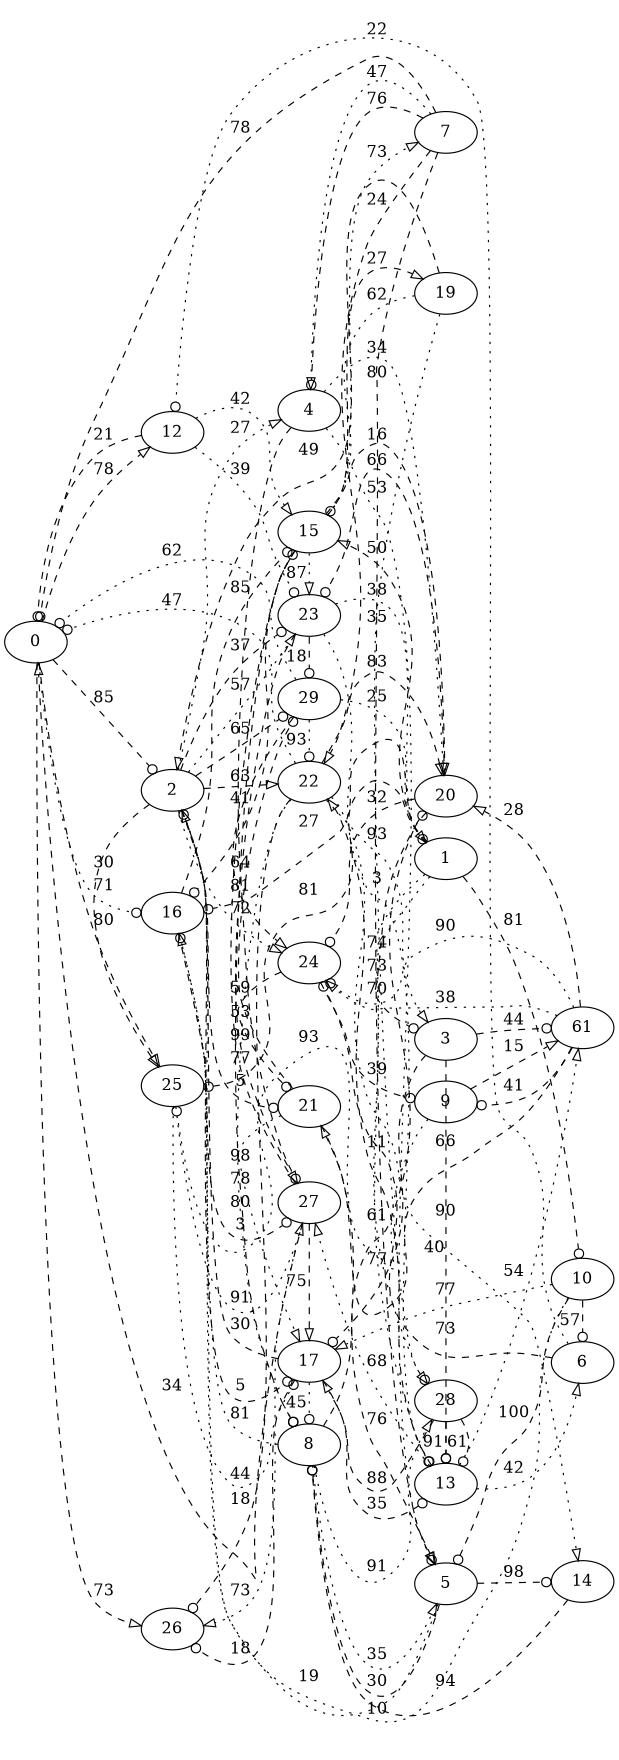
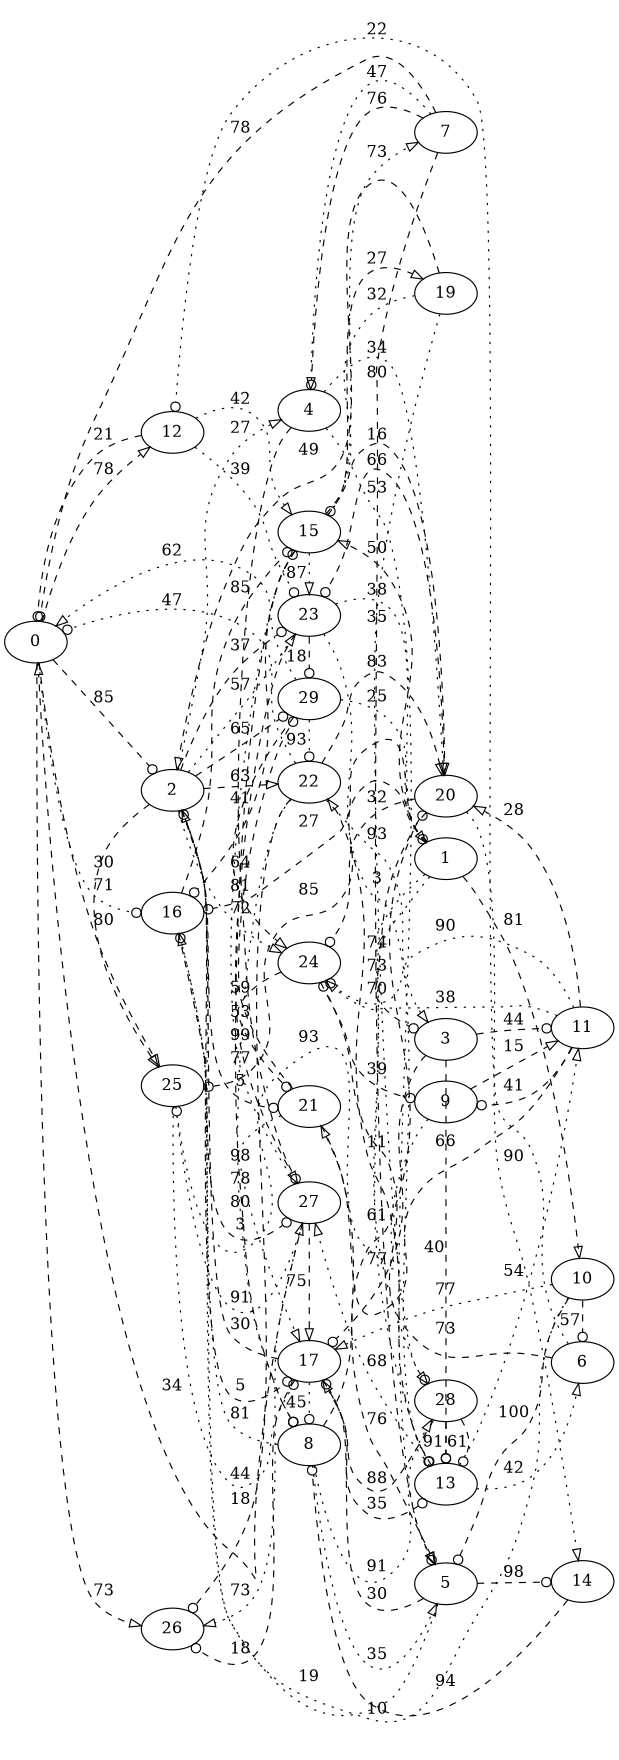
edge "19" -> "15": label "62" -> "32"
edge "7" -> "22": removed, label "24"
edge "29" -> "0": arrowhead odot -> onormal
edge "27" -> "15": style dashed -> dotted
edge "1" -> "25": label "81" -> "85"
node "61": label "61" -> "11"
edge "1" -> "10": arrowhead odot -> onormal
edge "22" -> "14": now "20" -> "14"
edge "5" -> "8": now "5" -> "17"
